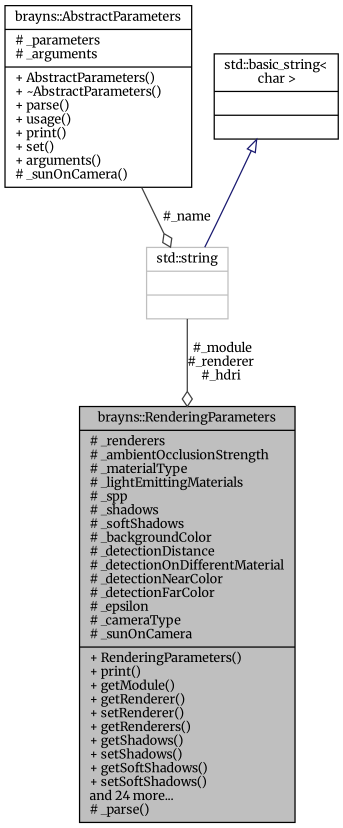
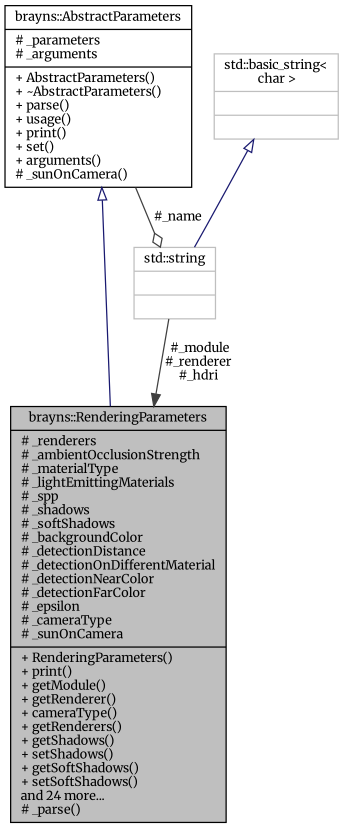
node "std::basic_string<": color black -> grey75
edge "brayns::RenderingParameters" -> "brayns::AbstractParameters": added
edge "std::string" -> "brayns::RenderingParameters": arrowhead odiamond -> normal
node "brayns::RenderingParameters": text "+ setRenderer()" -> "+ cameraType()"
